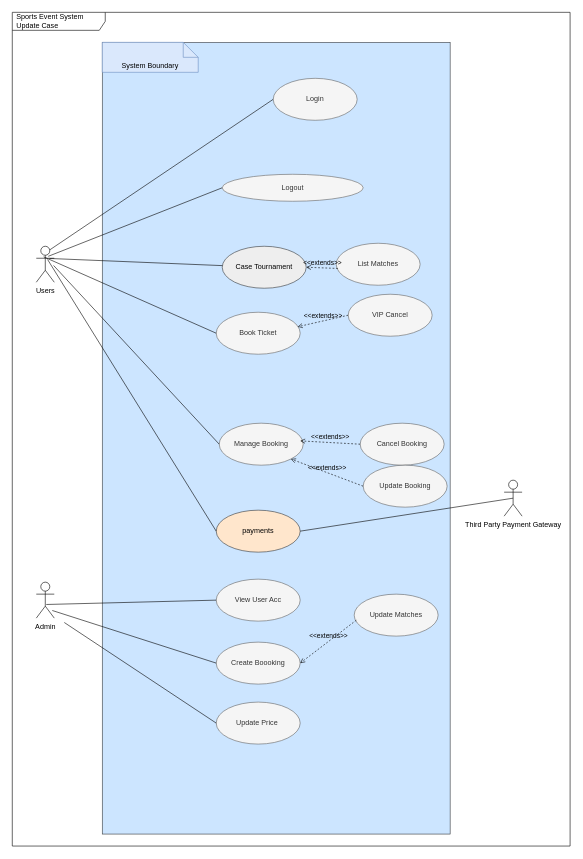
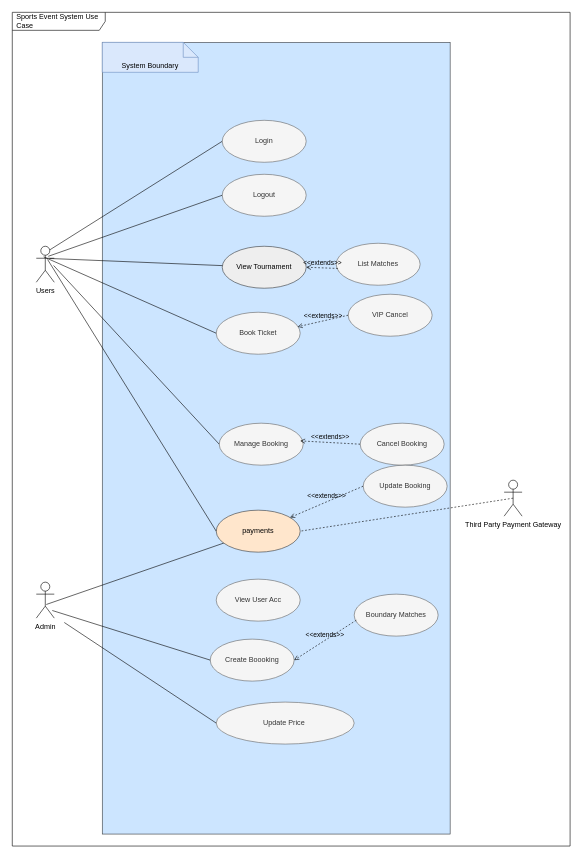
node "Sports Event System Update Case": label "Sports Event System Update Case" -> "Sports Event System Use Case"
node "Login": moved (315, 99) -> (264, 141)
node "Logout": size 141x27 -> 84x42
node "Case Tournament": label "Case Tournament" -> "View Tournament"
edge "Update Booking" -> "Manage Booking": now "Update Booking" -> "payments"
edge "Third Party Payment Gateway" -- "payments": style solid -> dashed
edge "Admin" -- "View User Acc": now "Admin" -- "payments"
node "Update Matches": label "Update Matches" -> "Boundary Matches"
node "Create Boooking": moved (258, 663) -> (252, 660)
node "Update Price": size 84x42 -> 138x42
